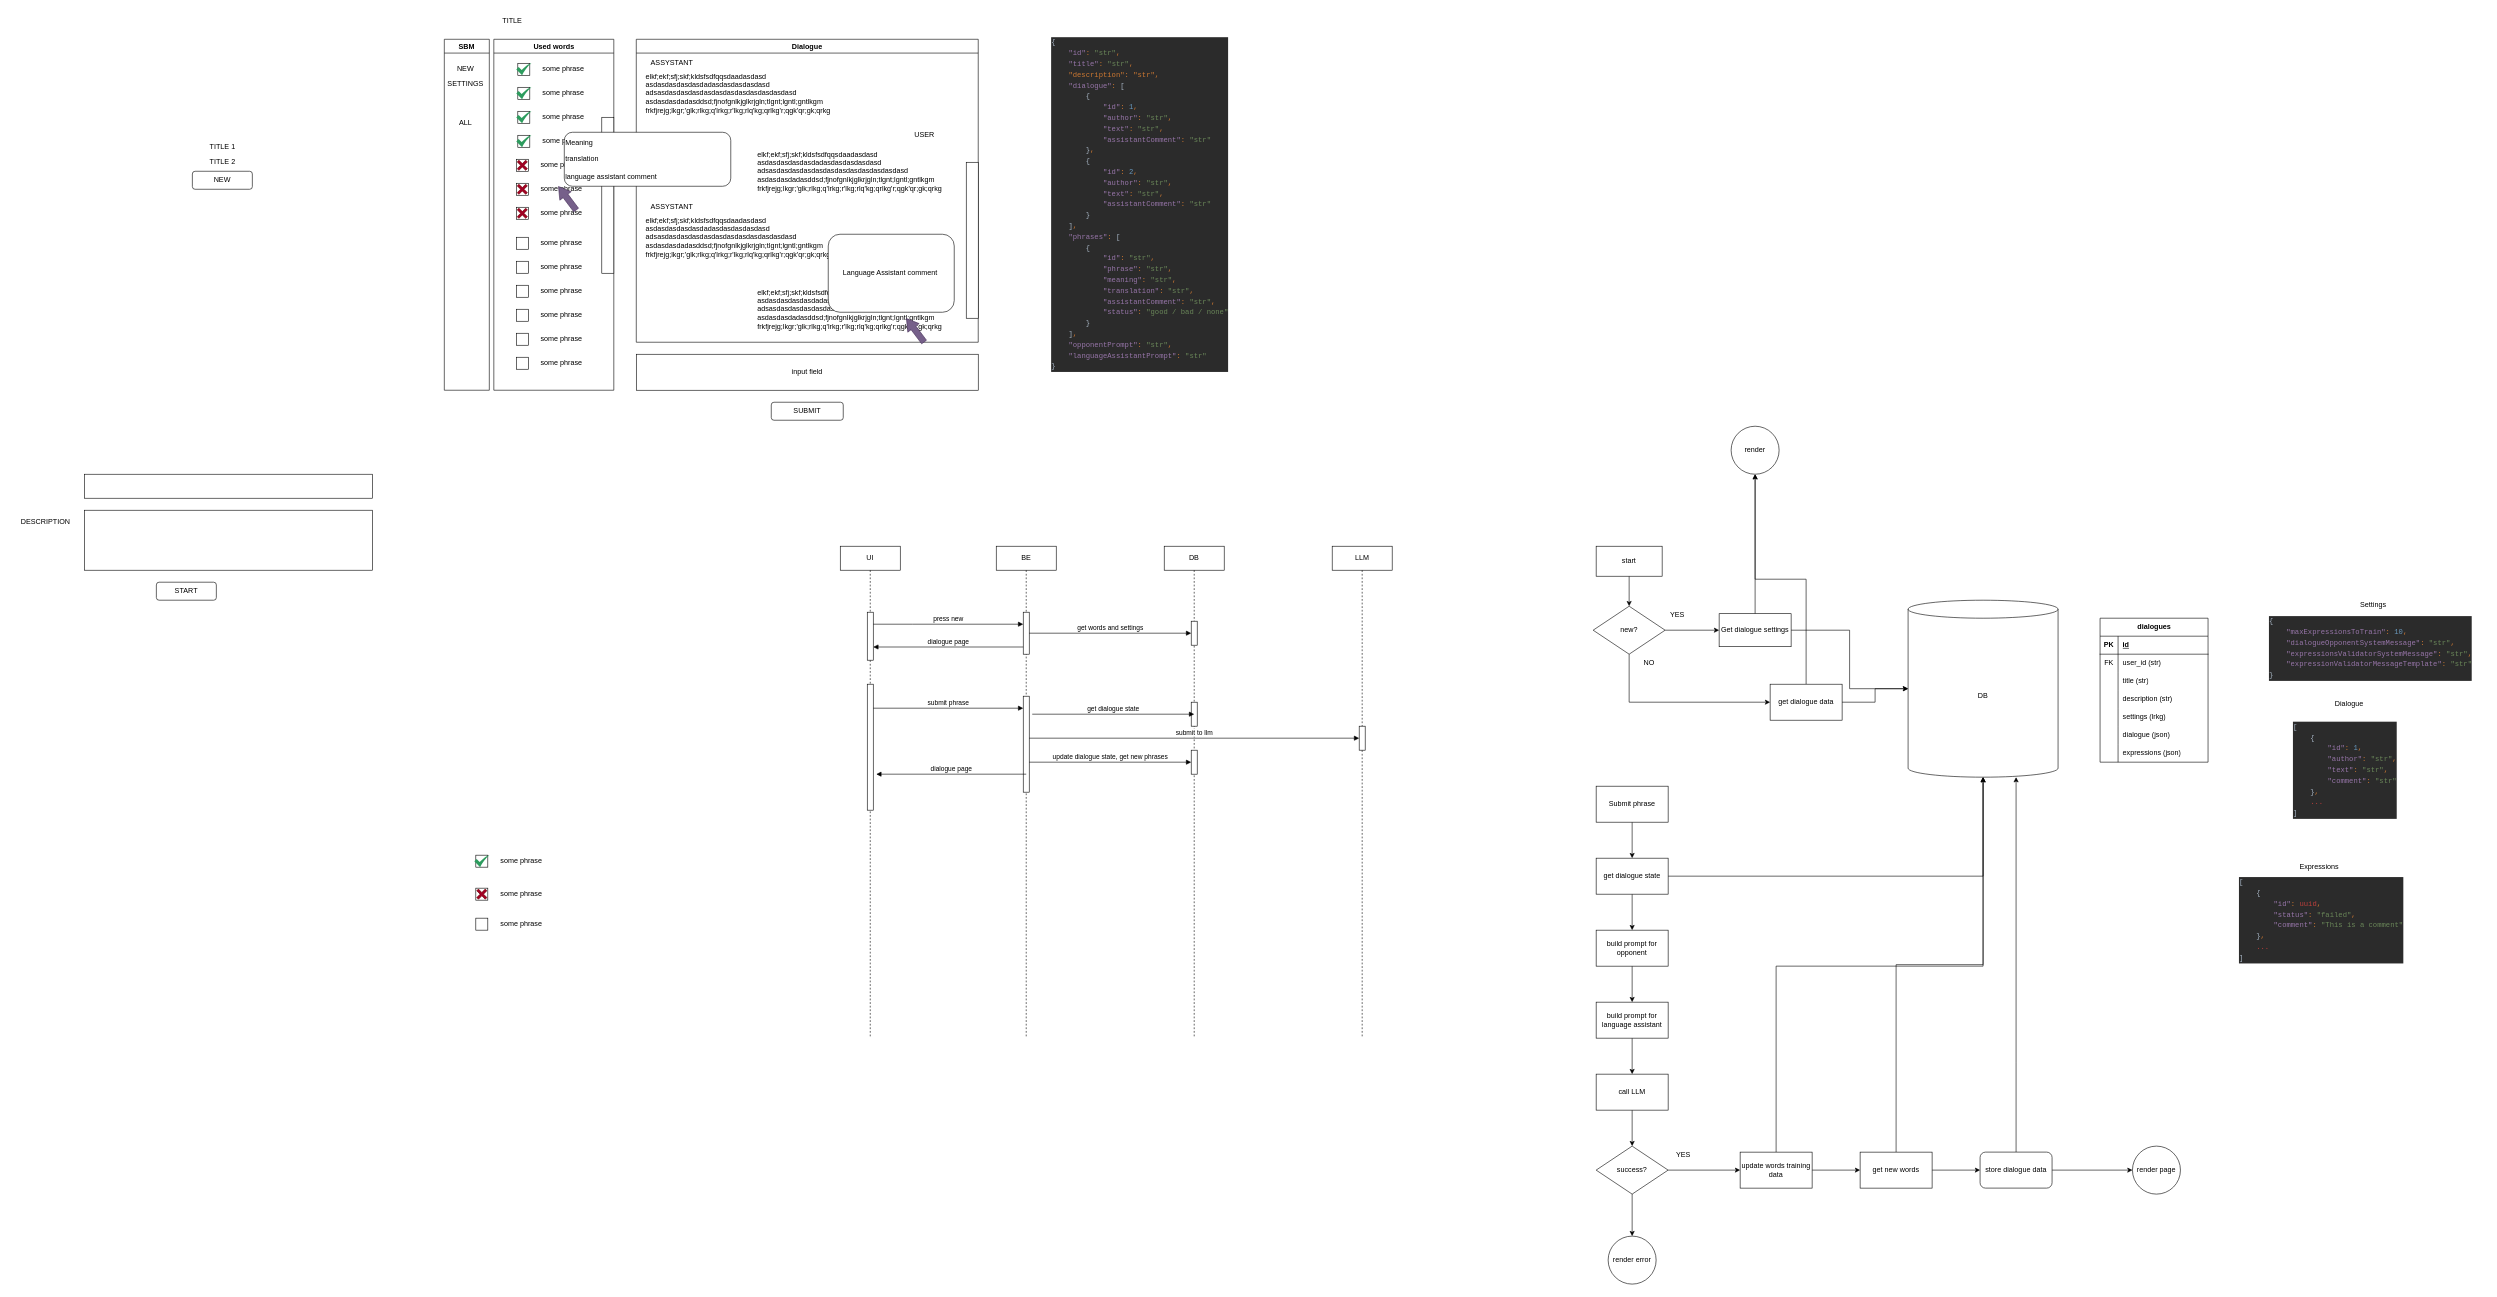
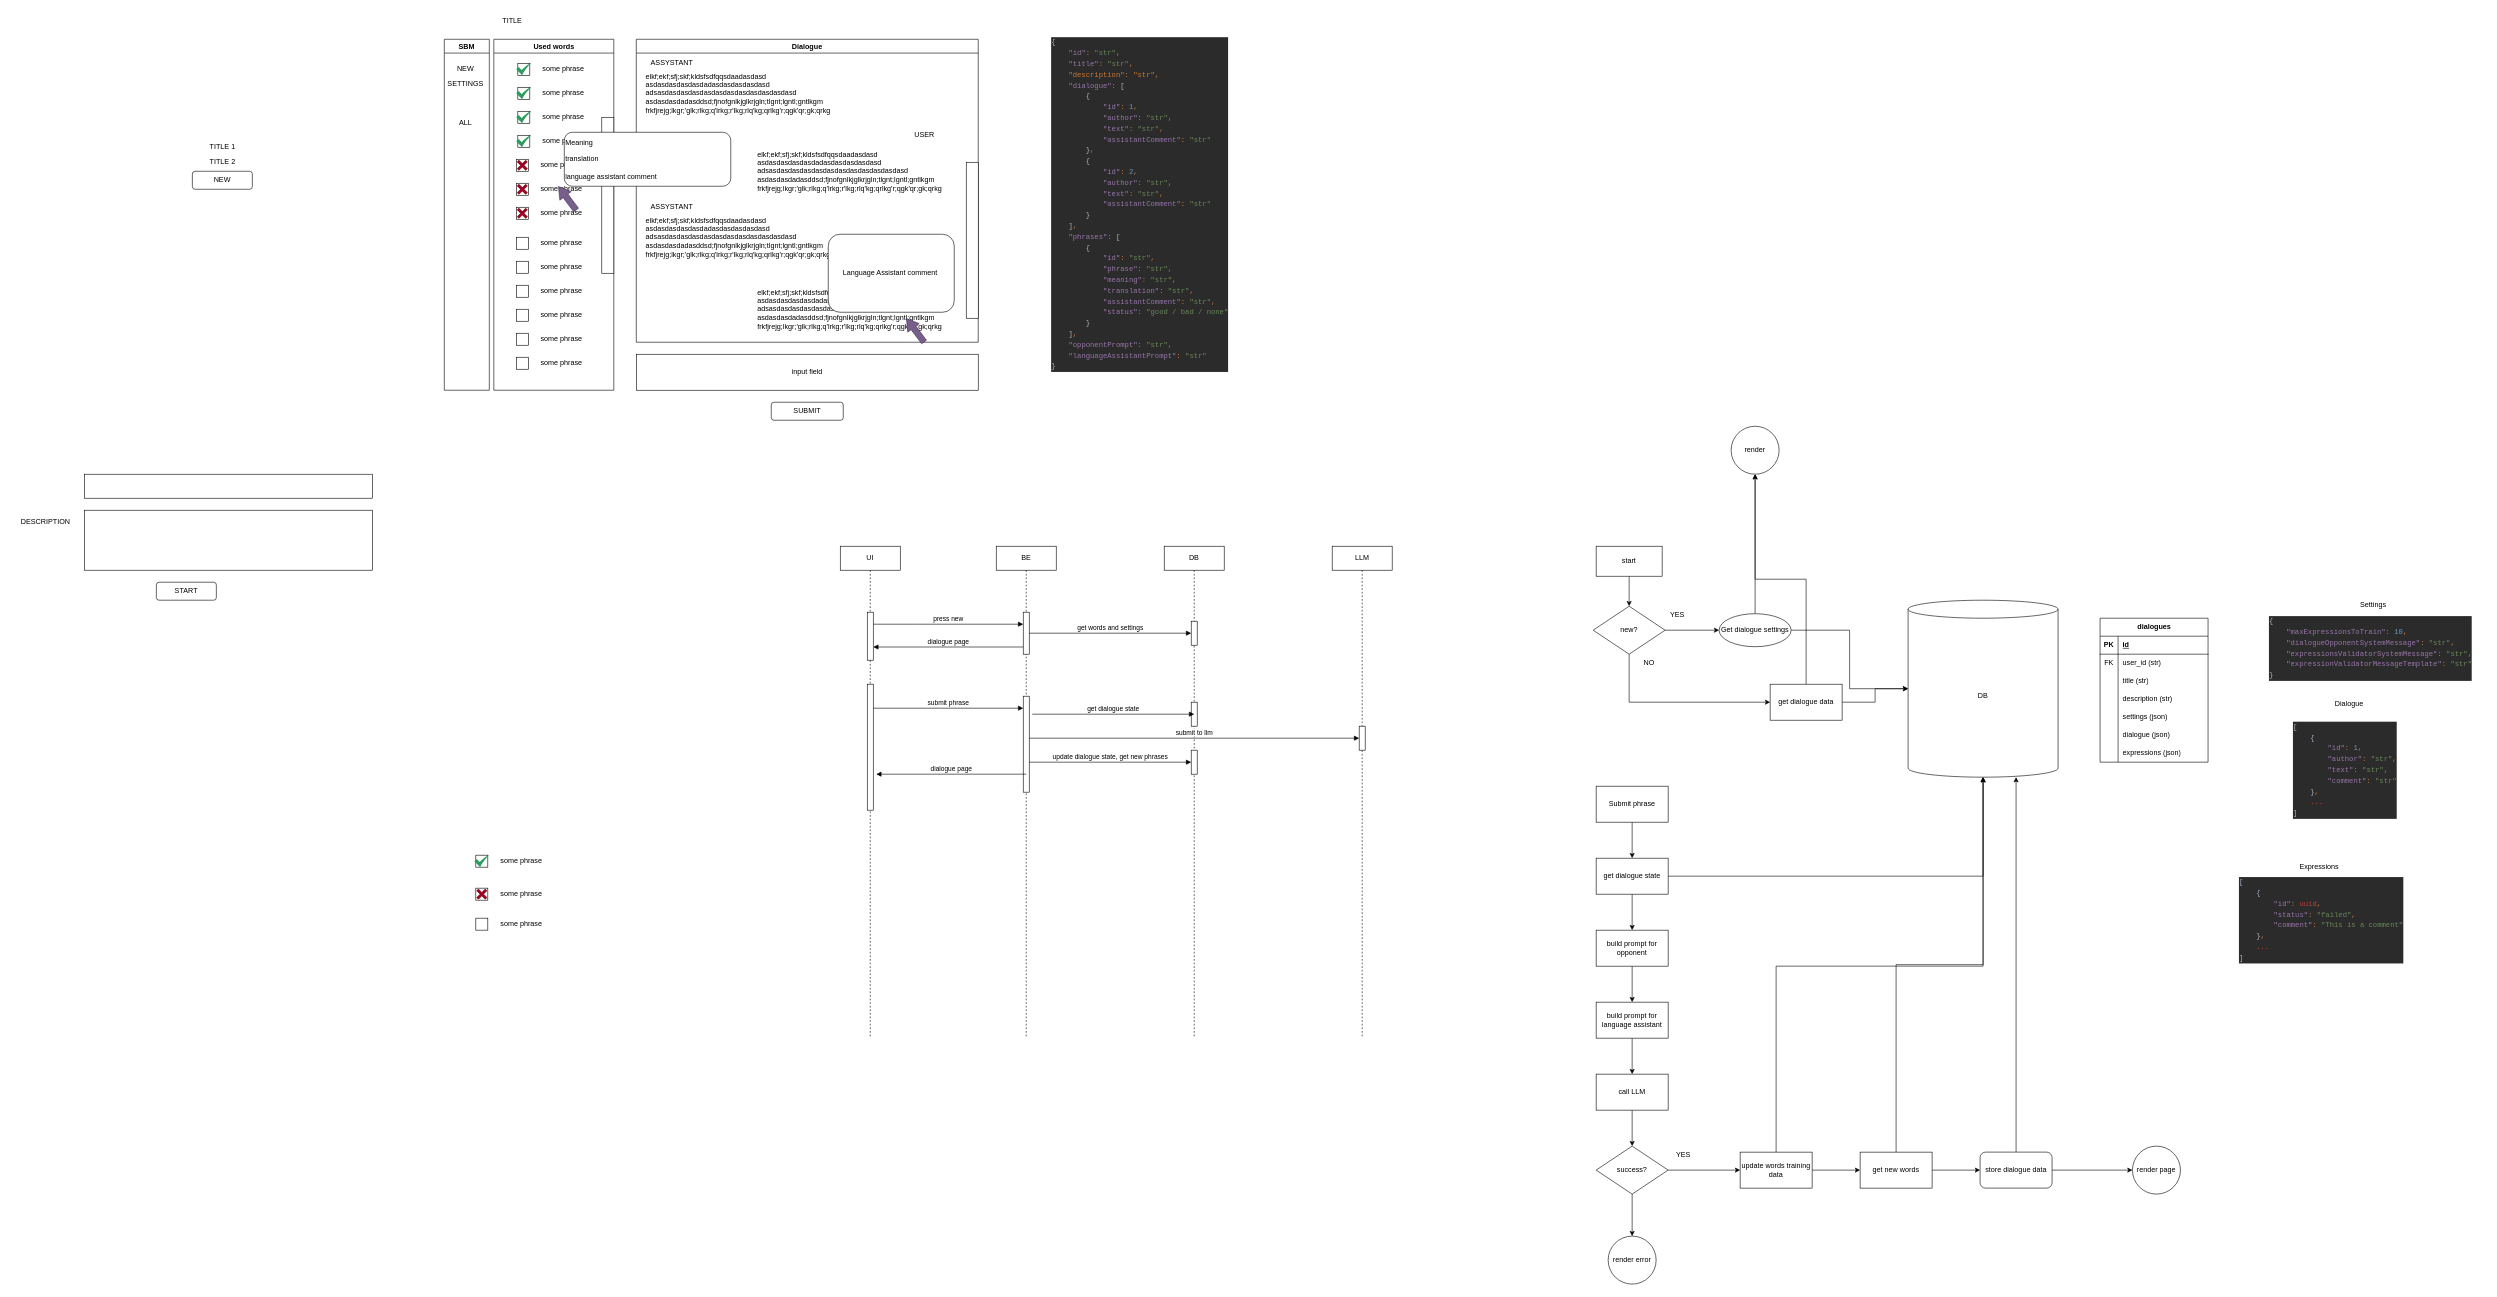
node "Get dialogue settings": shape rectangle -> ellipse
node "settings (lrkg)": label "settings (lrkg)" -> "settings (json)"
